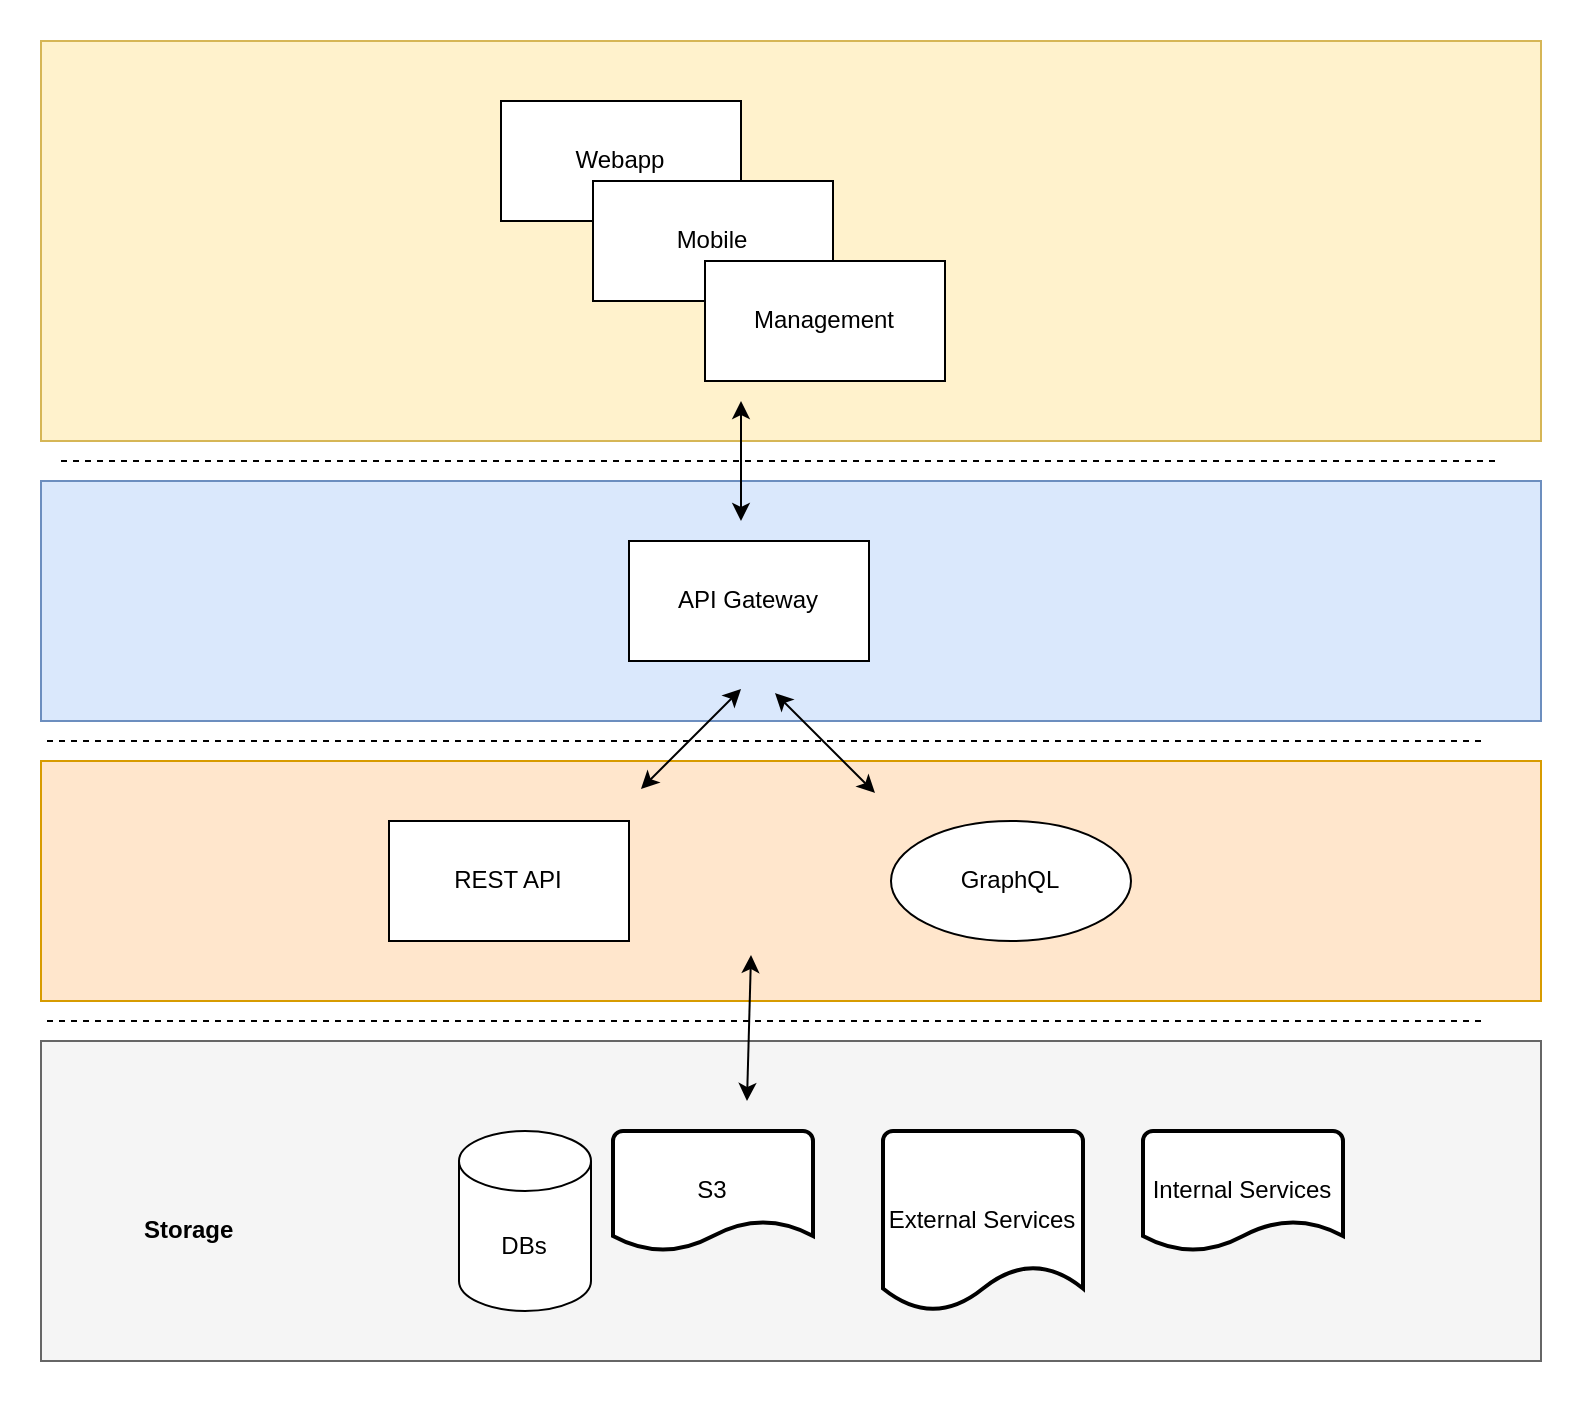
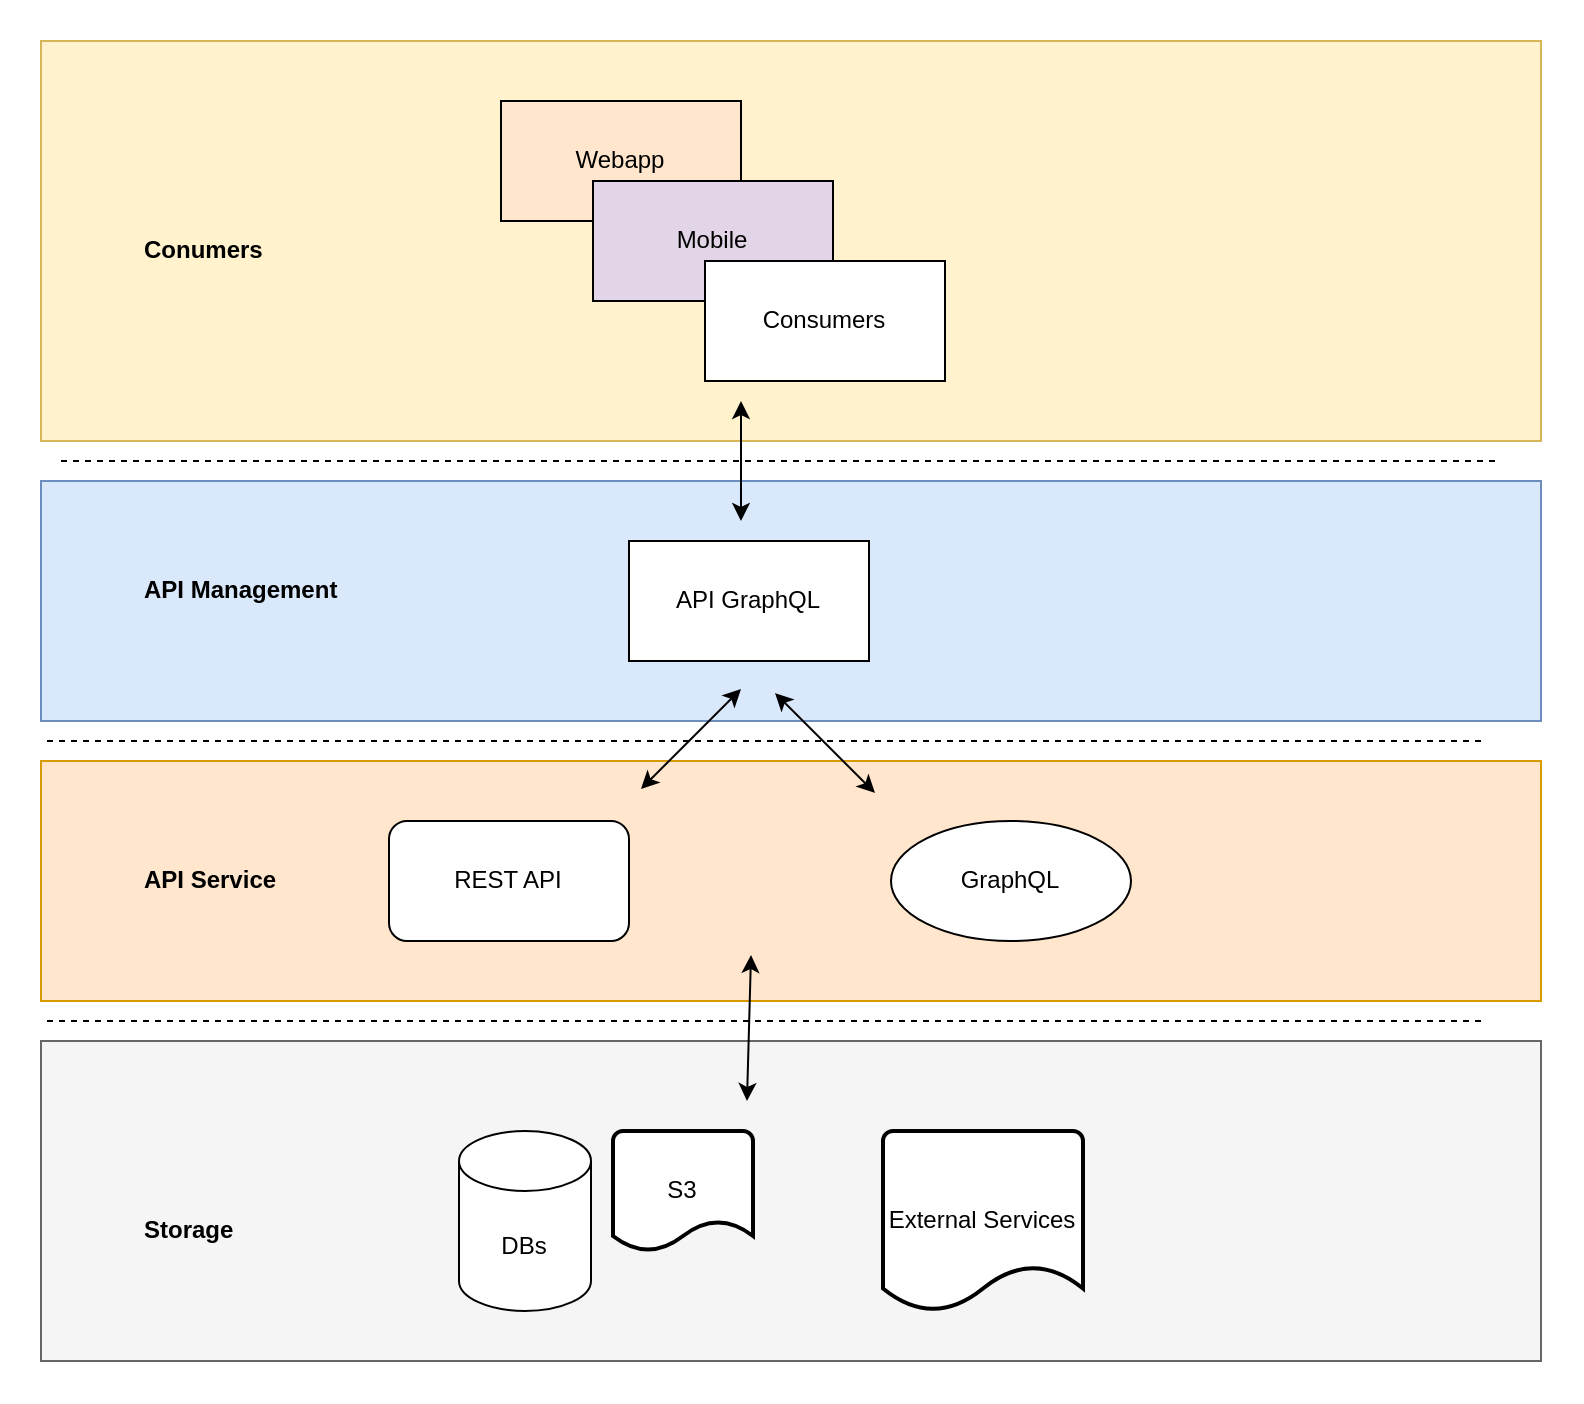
node "Webapp": fillcolor #ffffff -> #ffe6cc
node "Mobile": fillcolor #ffffff -> #e1d5e7
node "Conumers": added
node "Management": label "Management" -> "Consumers"
node "API Management": added
node "API Gateway": label "API Gateway" -> "API GraphQL"
node "API Service": added
node "REST API": shape rectangle -> rounded rectangle
node "S3": size 200x120 -> 140x120
node "Internal Services": removed
